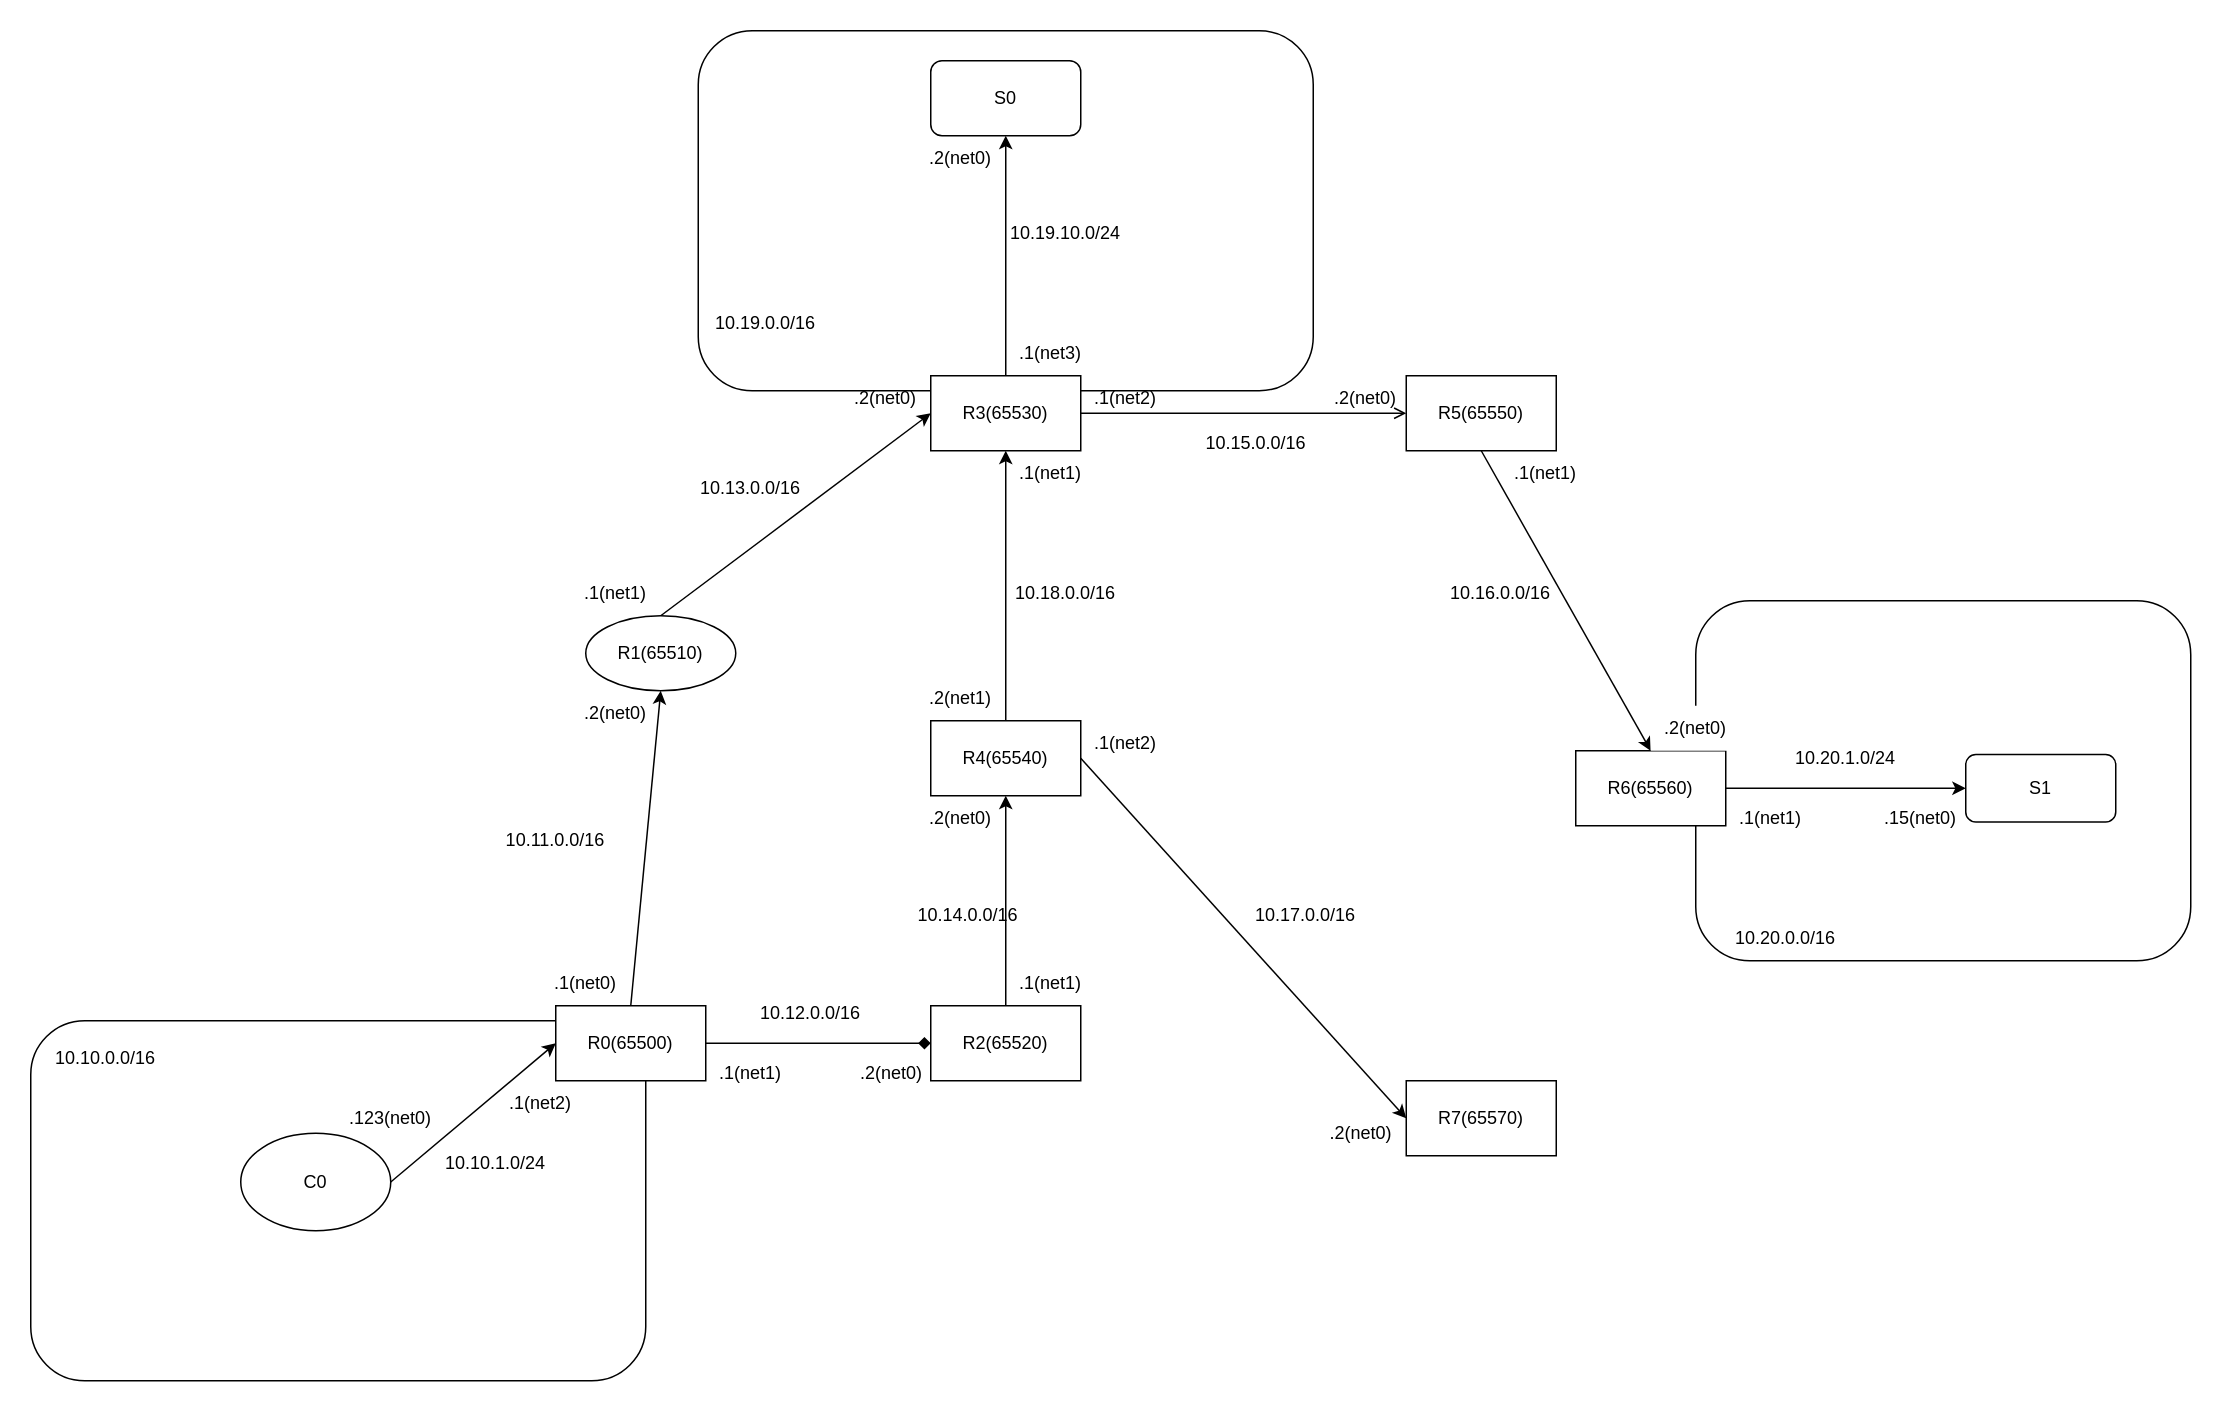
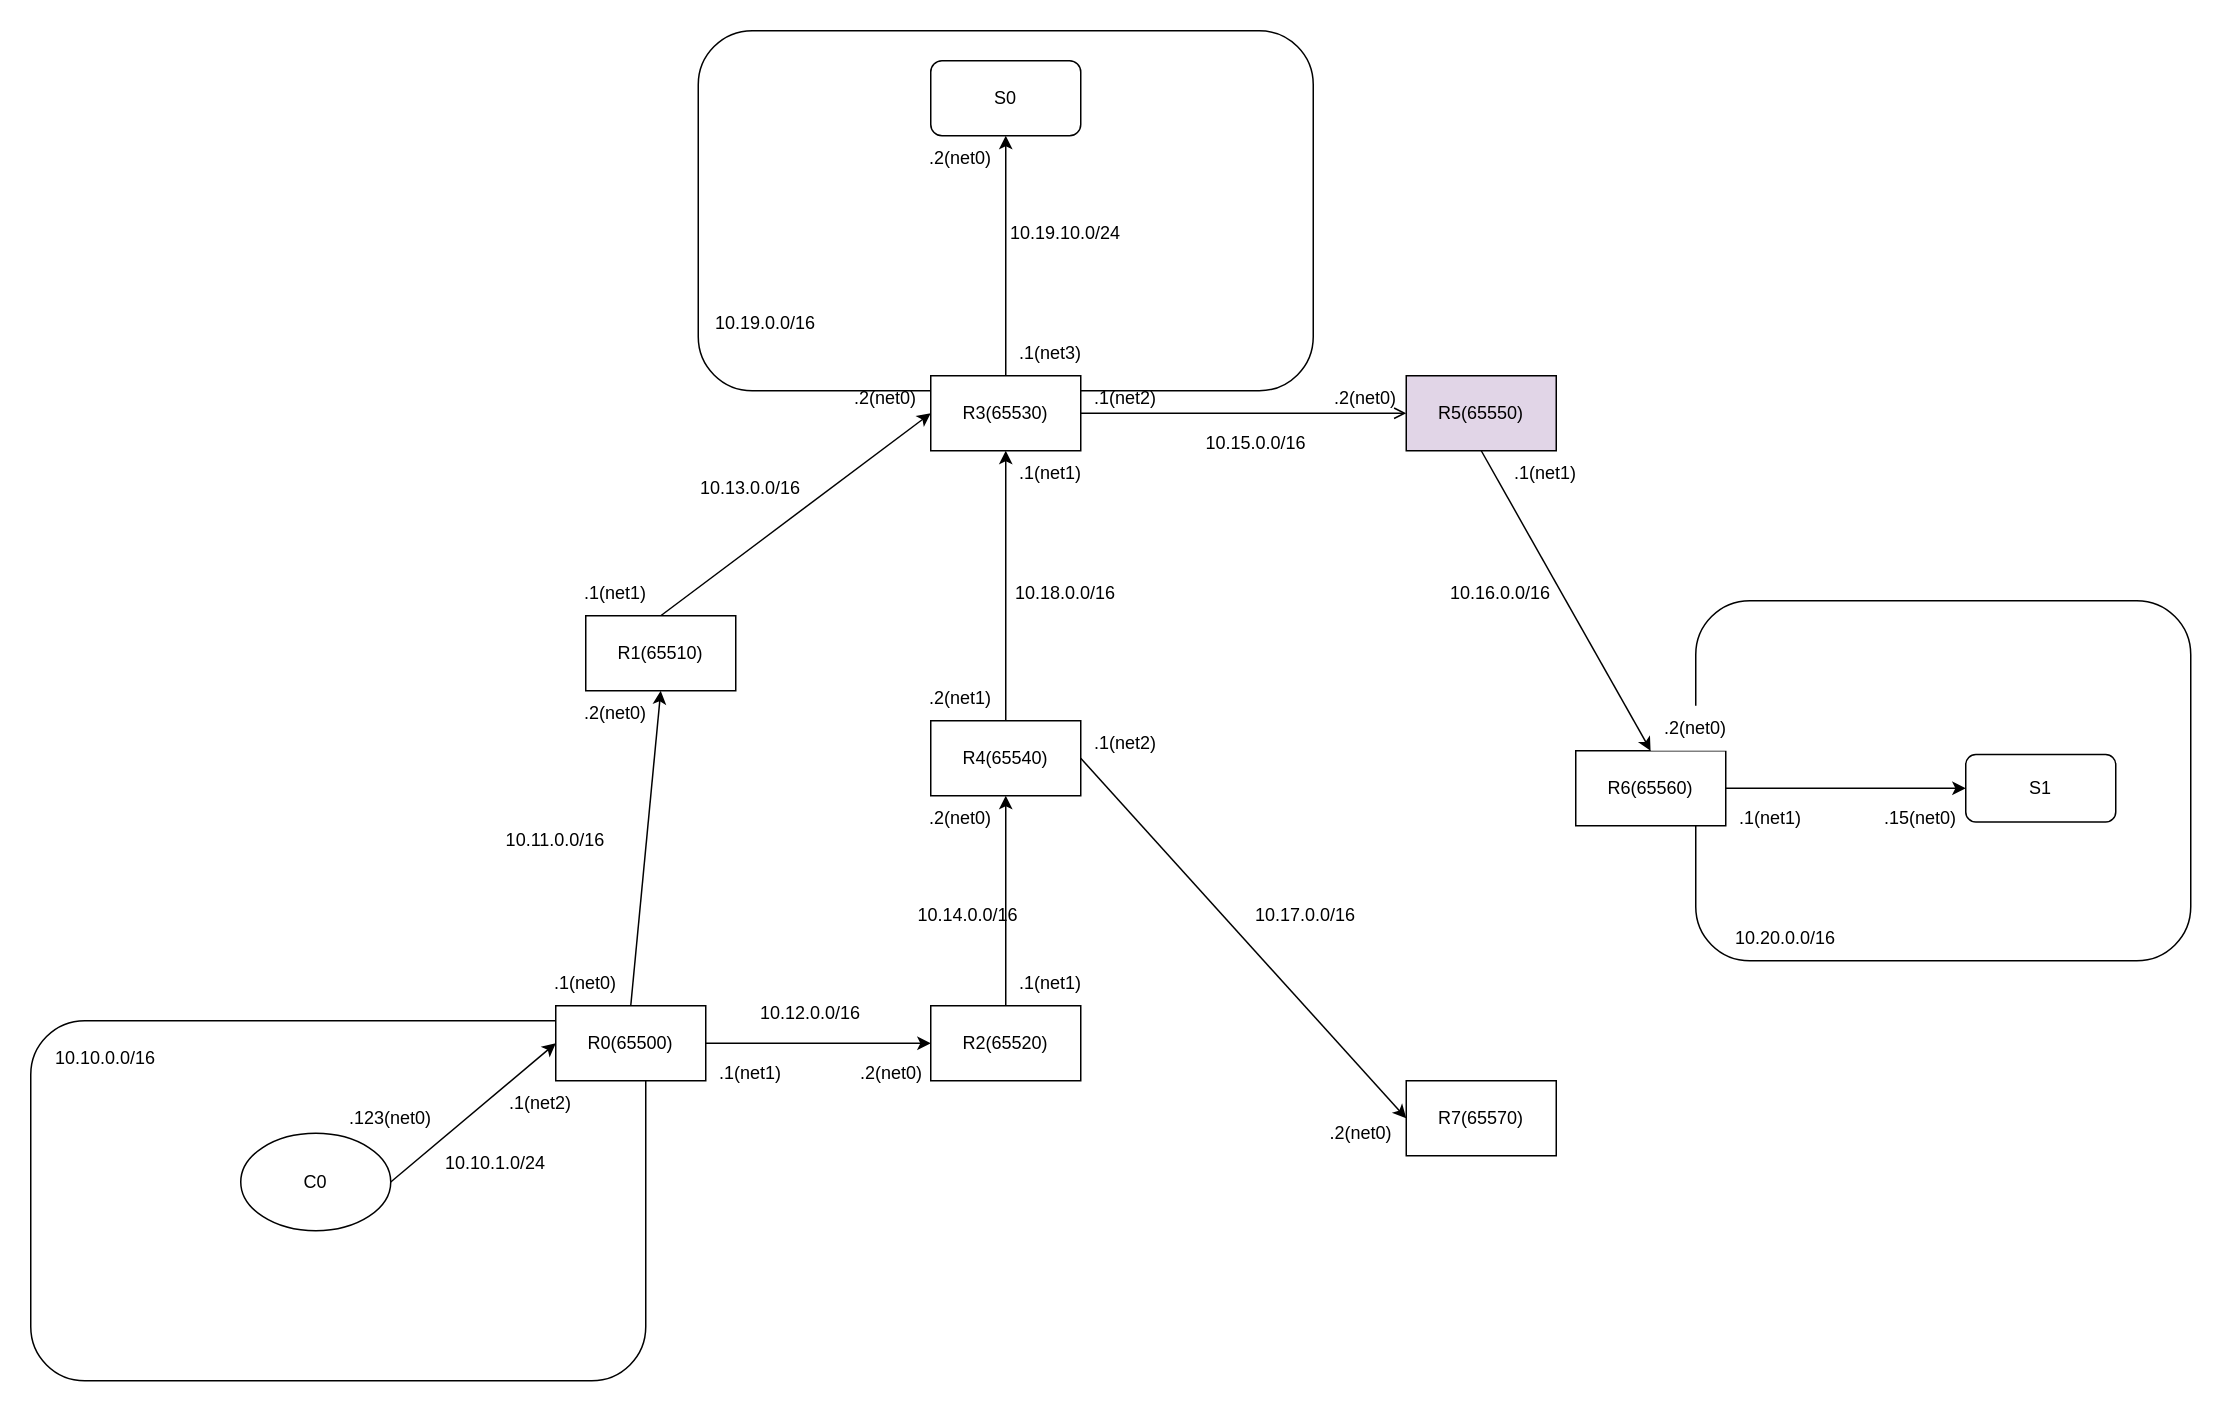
node "R5(65550)": fillcolor #ffffff -> #e1d5e7
node "R1(65510)": shape ellipse -> rectangle
node "10.20.1.0/24": removed
edge "R0(65500)" -> "R2(65520)": arrowhead diamond -> classic
